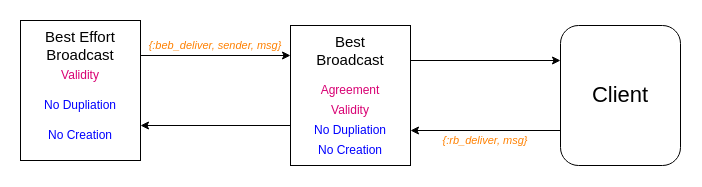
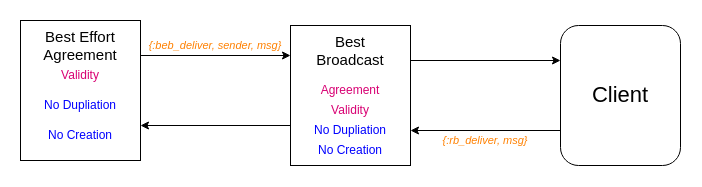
node "Best Effort Broadcast": label "Best Effort Broadcast" -> "Best Effort Agreement"
